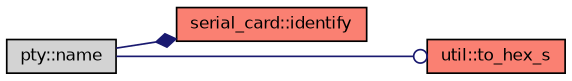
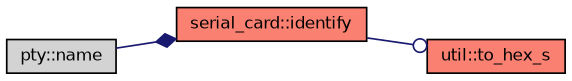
edge "pty::name" -> "util::to_hex_s": now "serial_card::identify" -> "util::to_hex_s"
